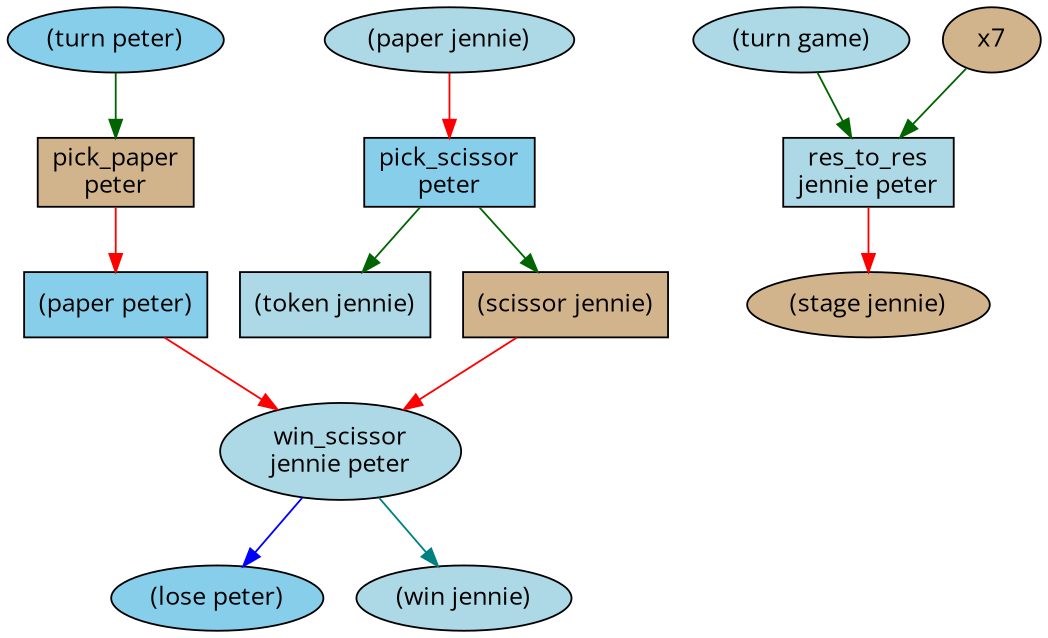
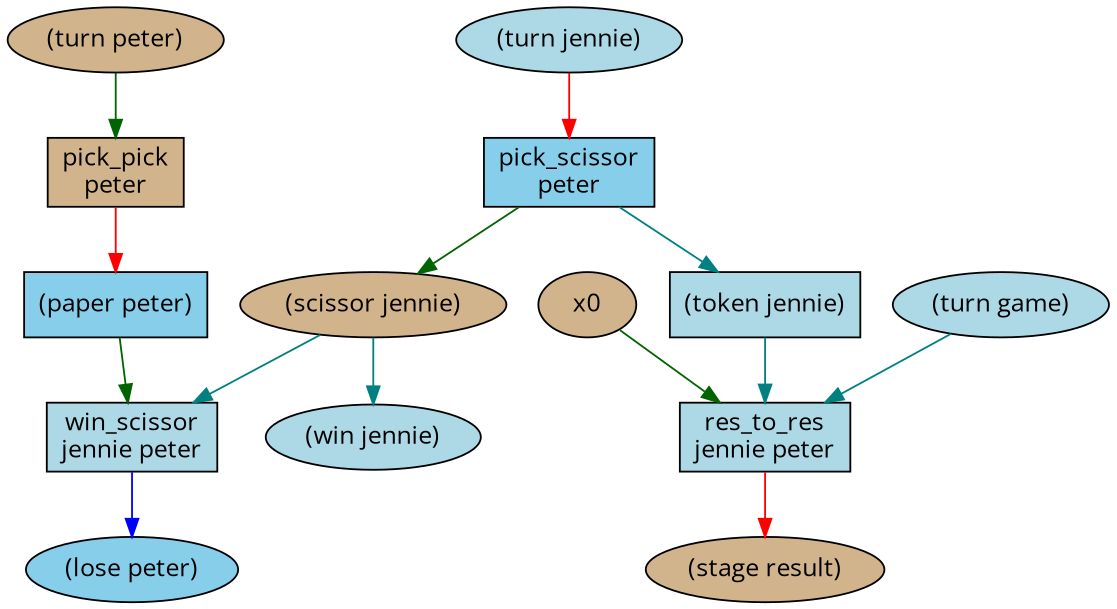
node "(turn peter)": fillcolor skyblue -> tan
node "(paper jennie)": label "(paper jennie)" -> "(turn jennie)"
node "x7": label "x7" -> "x0"
edge "(turn game)" -> "res_to_res jennie peter": color darkgreen -> teal
node "pick_paper peter": label "pick_paper peter" -> "pick_pick peter"
edge "pick_scissor peter" -> "(token jennie)": color darkgreen -> teal
node "(scissor jennie)": shape box -> ellipse
node "(stage jennie)": label "(stage jennie)" -> "(stage result)"
edge "(token jennie)" -> "res_to_res jennie peter": added
edge "(paper peter)" -> "win_scissor jennie peter": color red -> darkgreen
edge "(scissor jennie)" -> "win_scissor jennie peter": color red -> teal
node "win_scissor jennie peter": shape ellipse -> box
edge "win_scissor jennie peter" -> "(win jennie)": now "(scissor jennie)" -> "(win jennie)"
